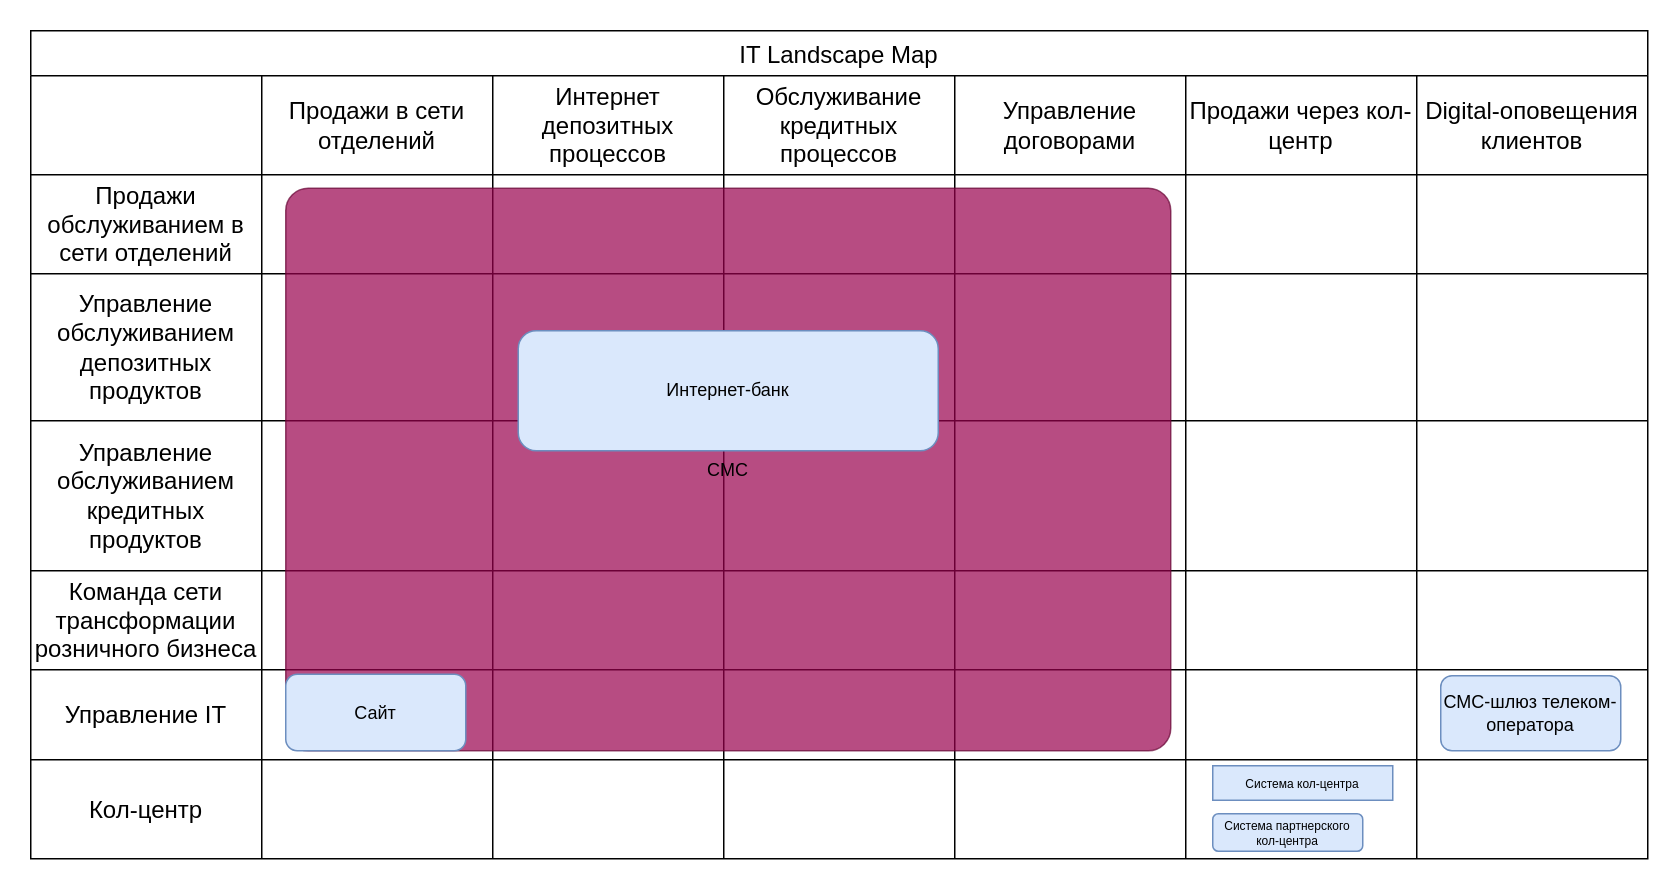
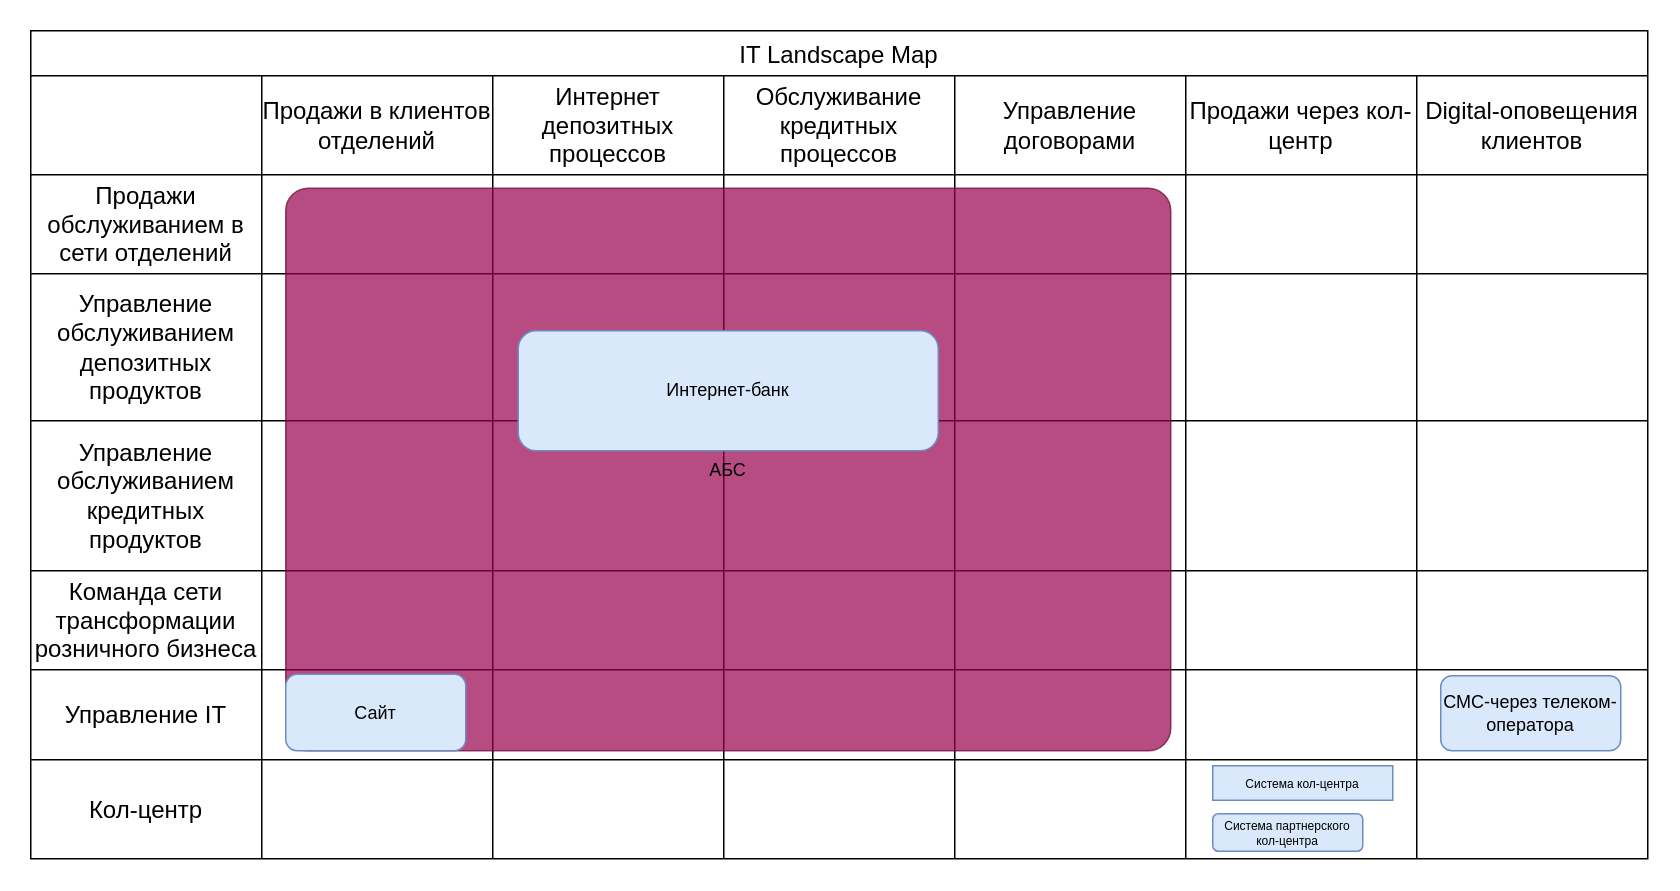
node "Продажи в сети отделений": label "Продажи в сети отделений" -> "Продажи в клиентов отделений"
node "СМС": label "СМС" -> "АБС"
node "СМС-шлюз телеком-оператора": label "СМС-шлюз телеком-оператора" -> "СМС-через телеком-оператора"
